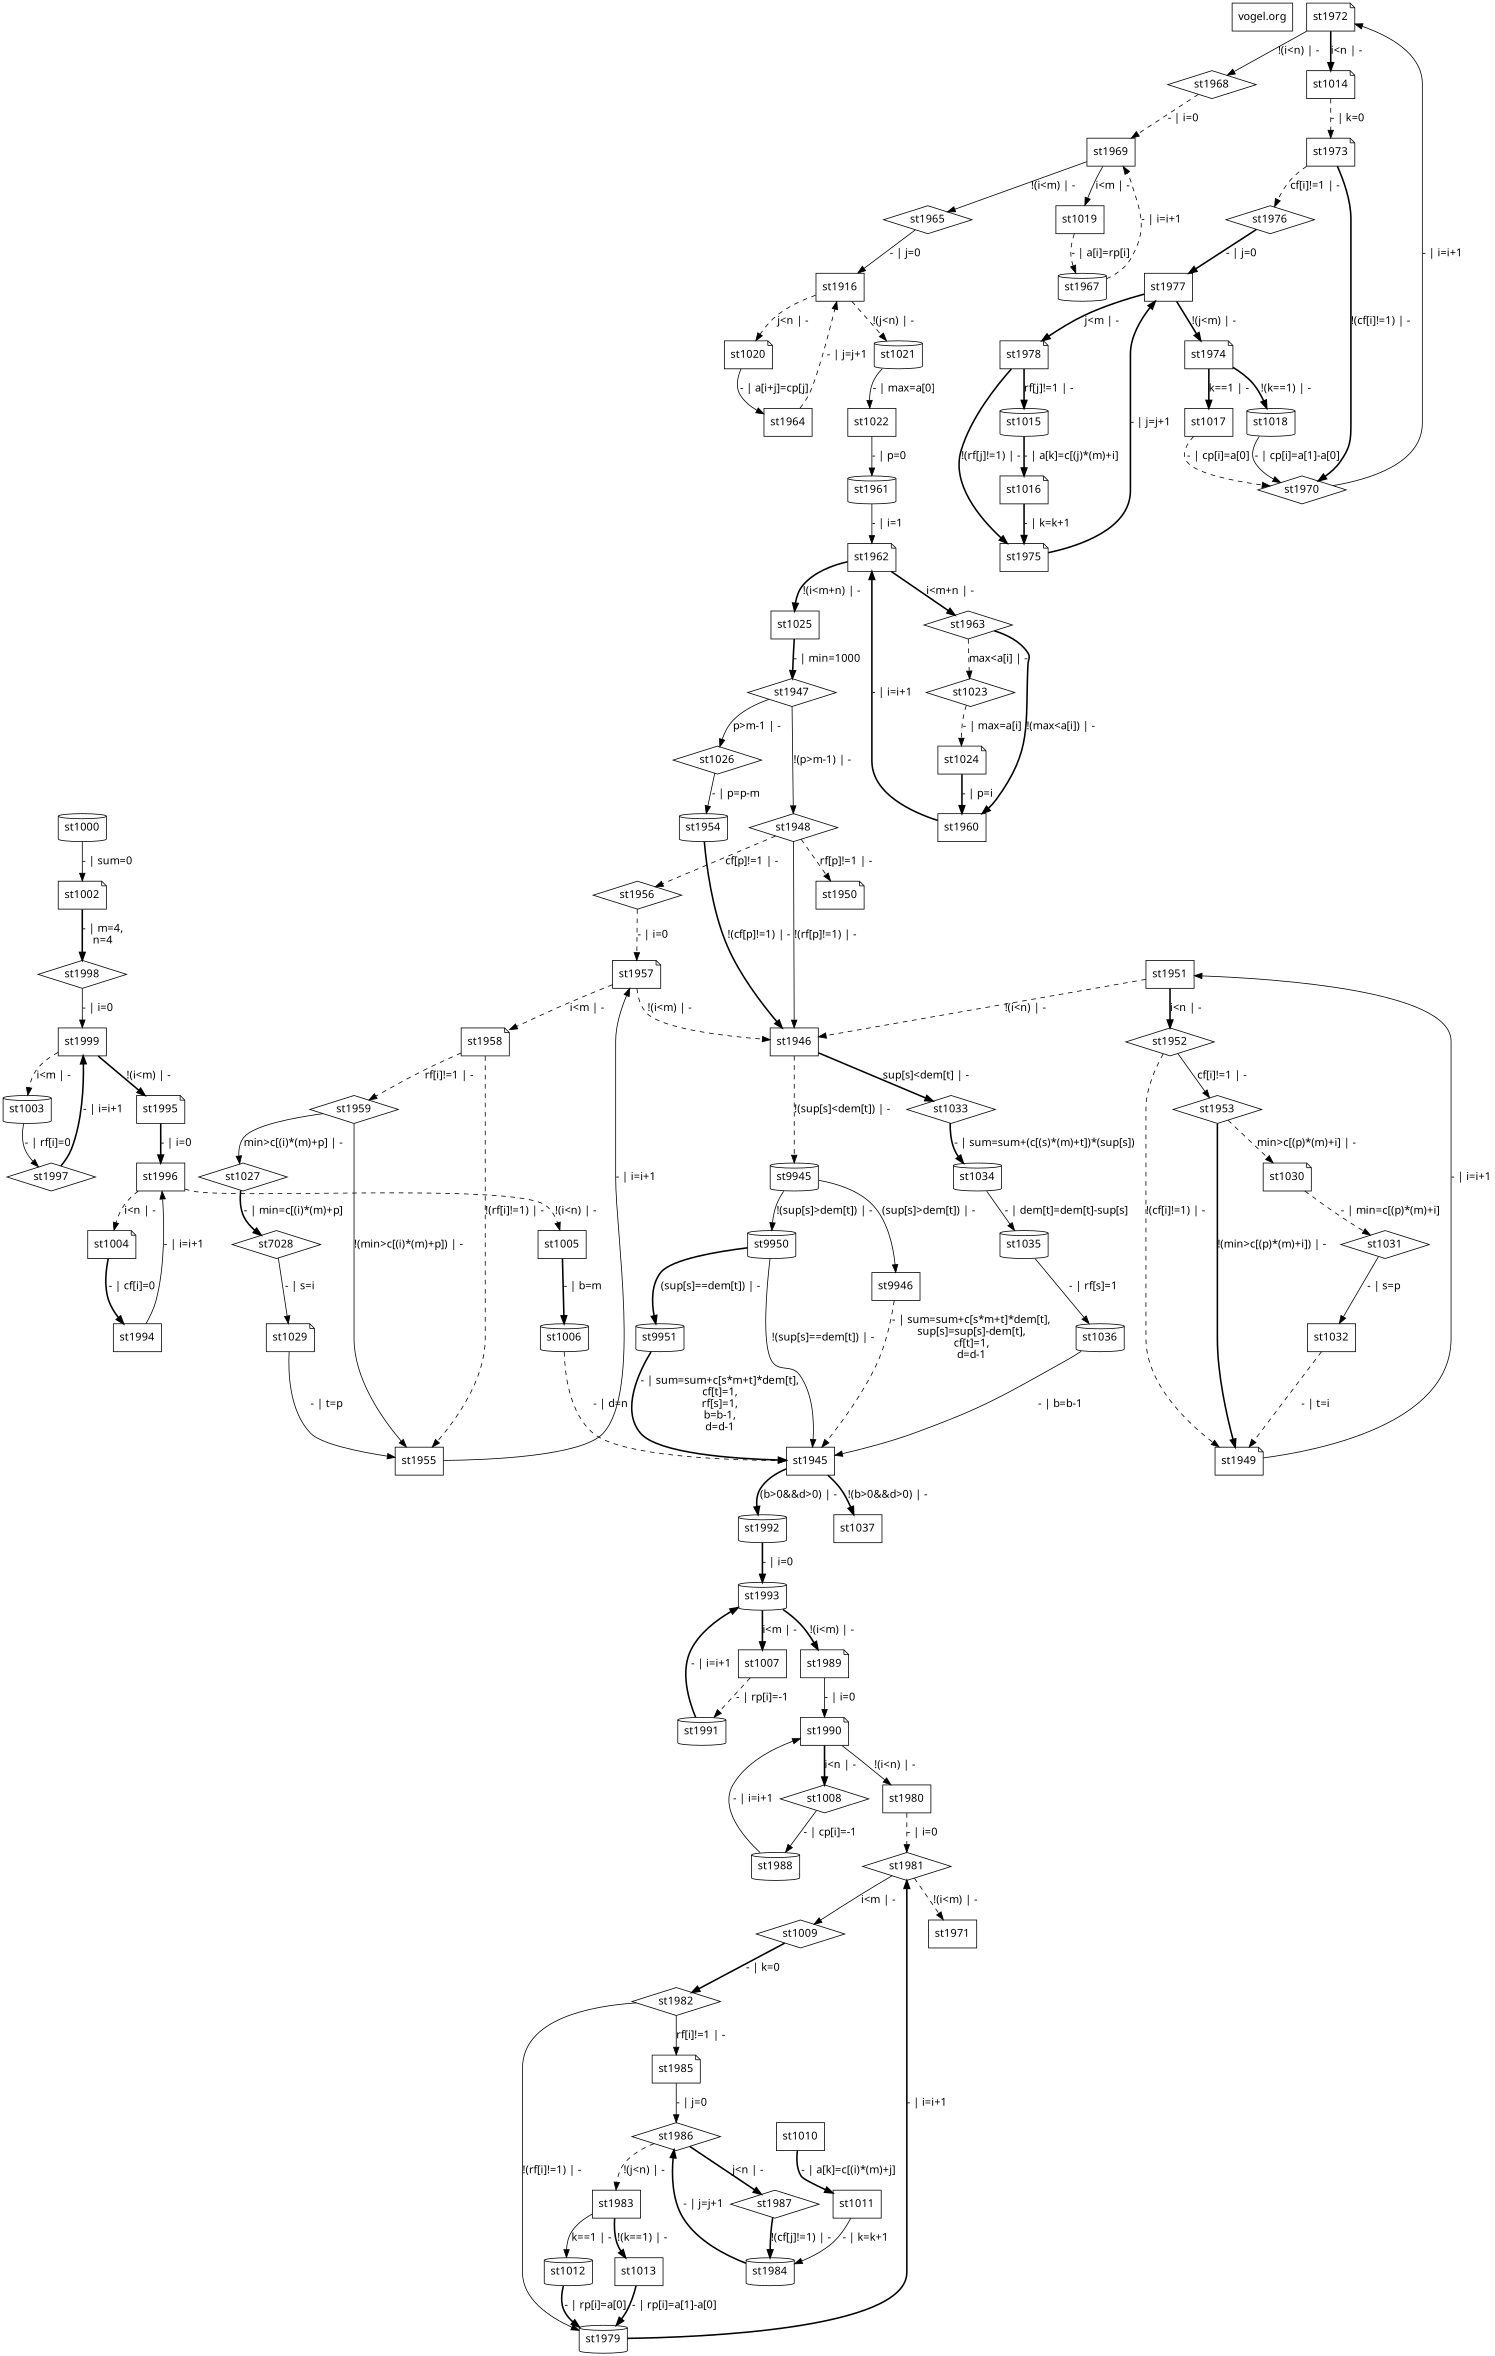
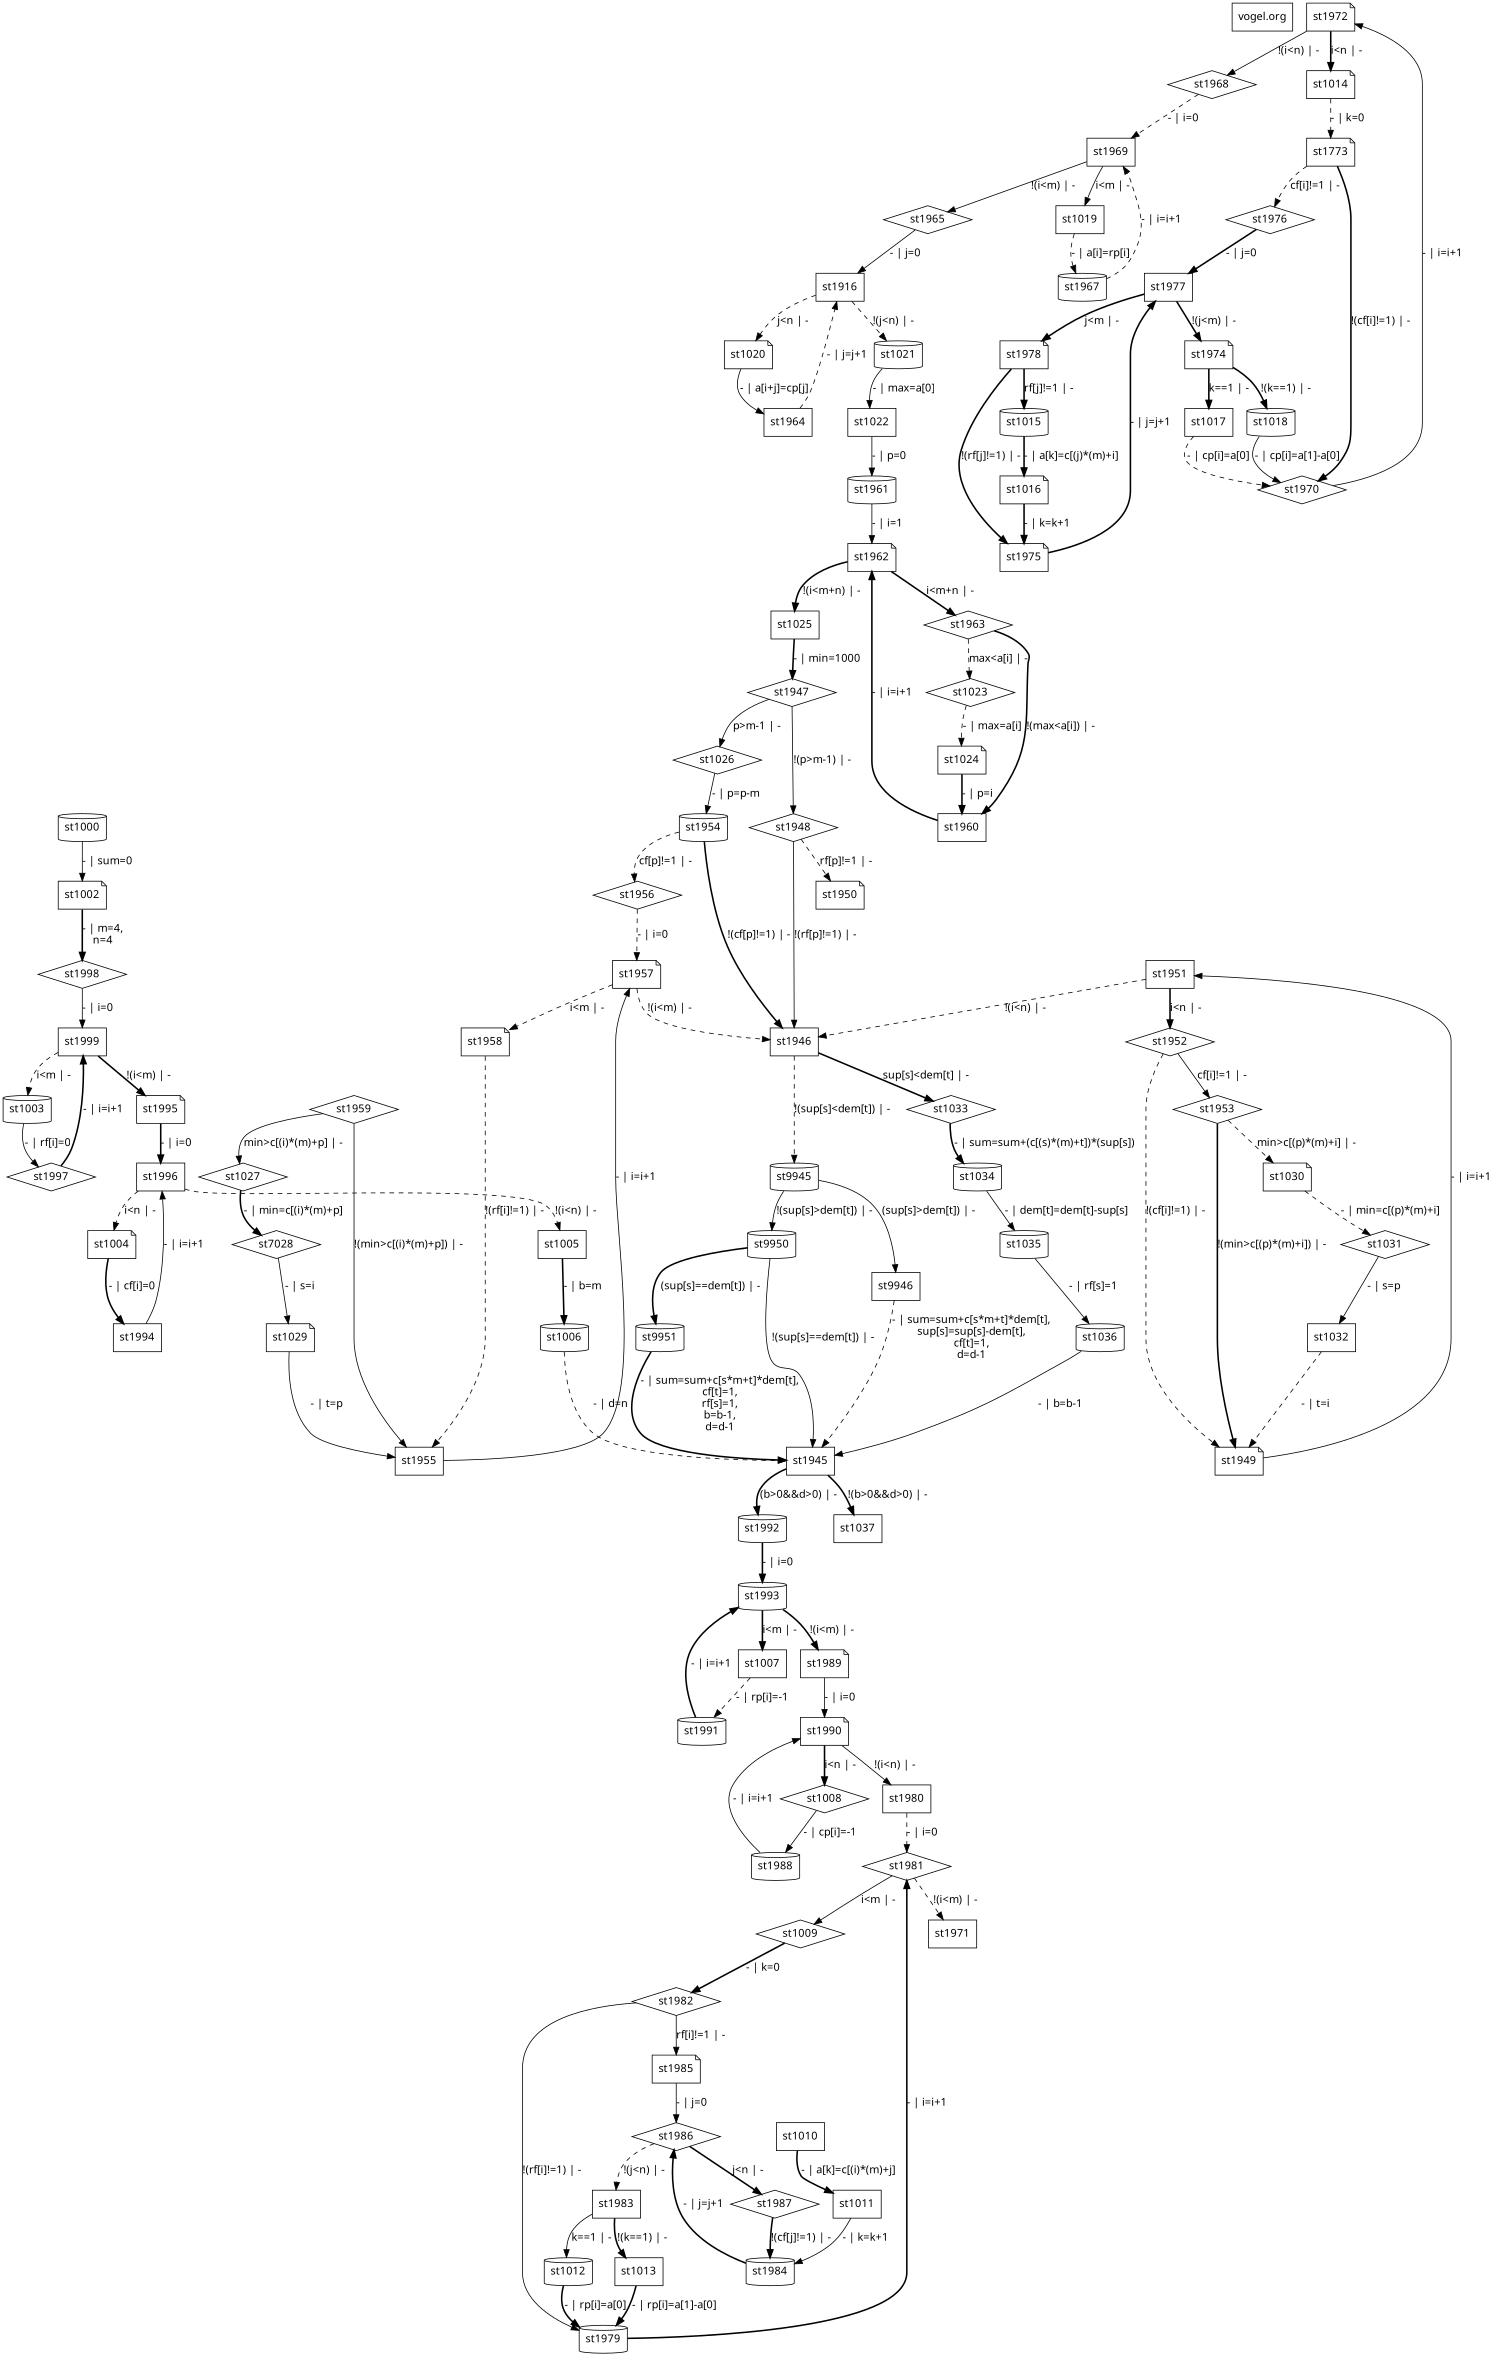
node "st1973": label "st1973" -> "st1773"
edge "st1948" -> "st1956": now "st1954" -> "st1956"
edge "st1958" -> "st1959": removed, label "rf[i]!=1 | -"
